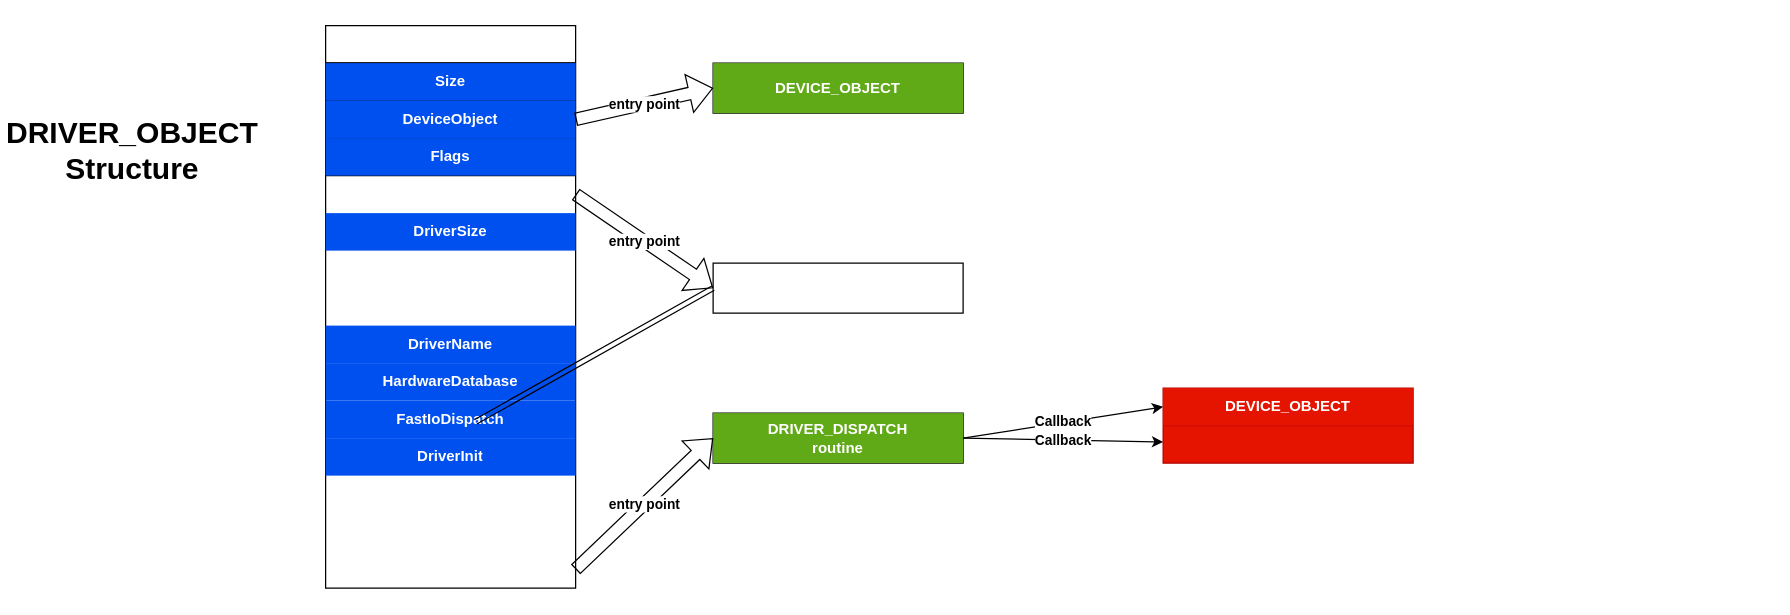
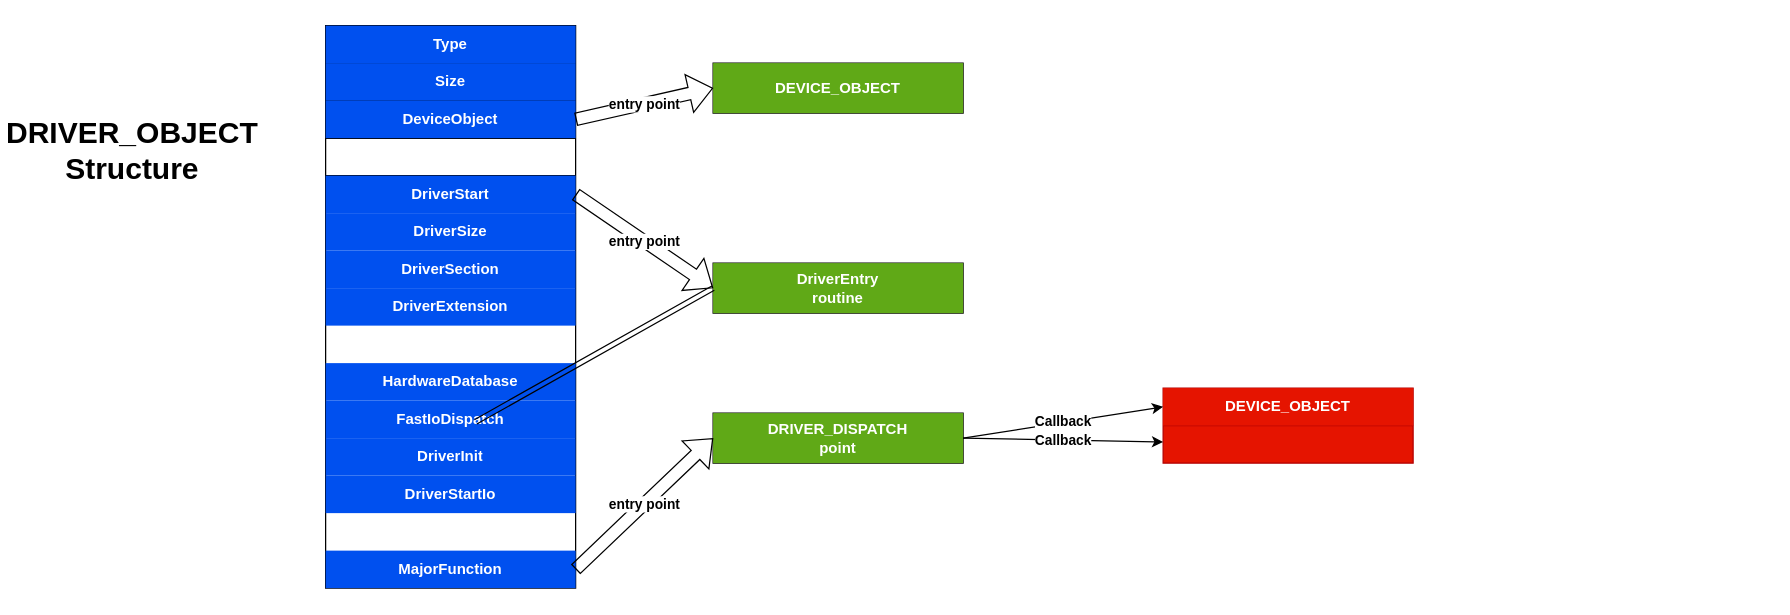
node "Type": added
node "Flags": removed
node "DriverStart": added
node "DriverSection": added
node "DriverEntry routine": added
node "DriverExtension": added
node "DriverName": removed
node "DRIVER_DISPATCH routine": label "DRIVER_DISPATCH routine" -> "DRIVER_DISPATCH point"
node "DriverStartIo": added
node "MajorFunction": added
